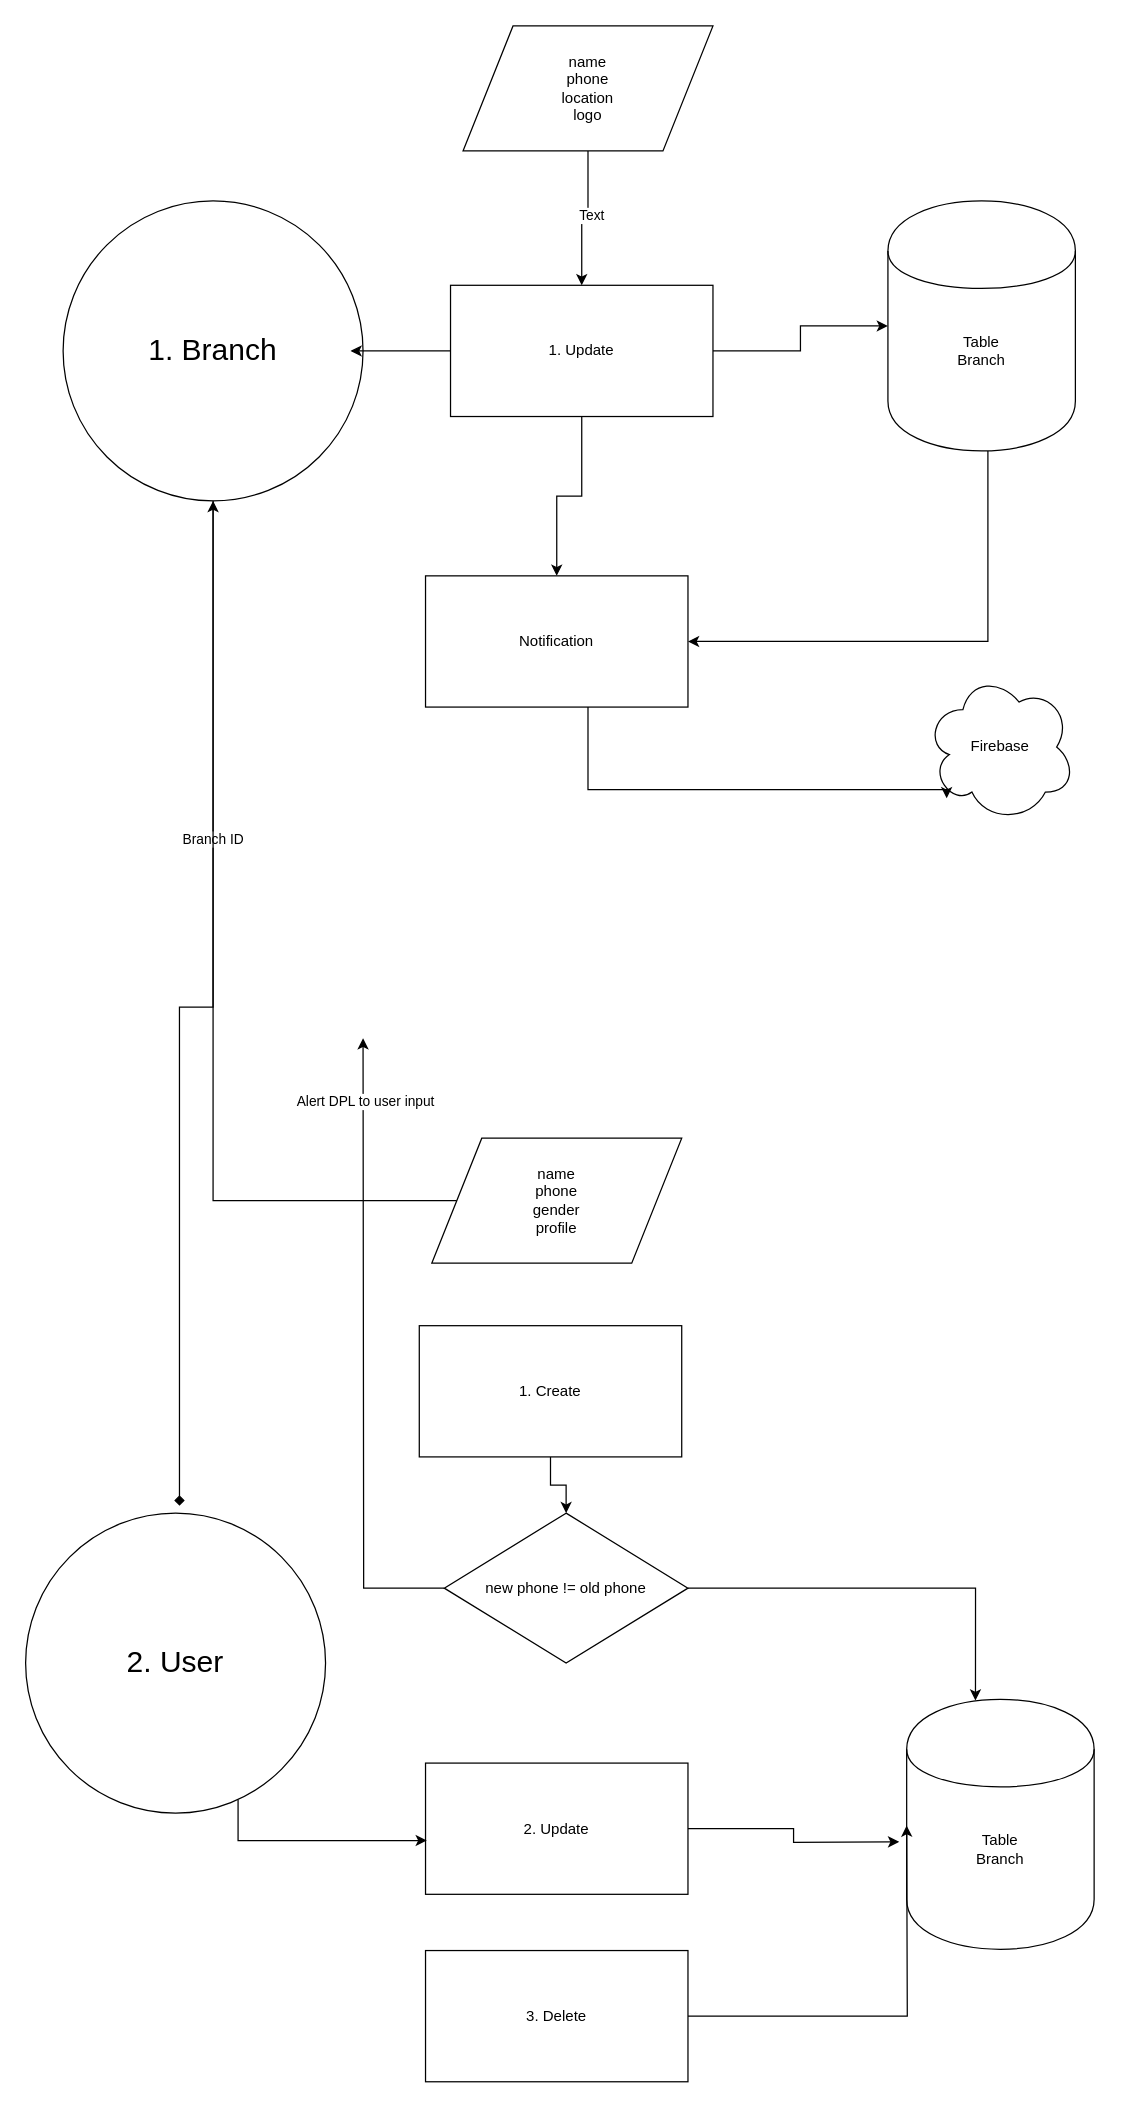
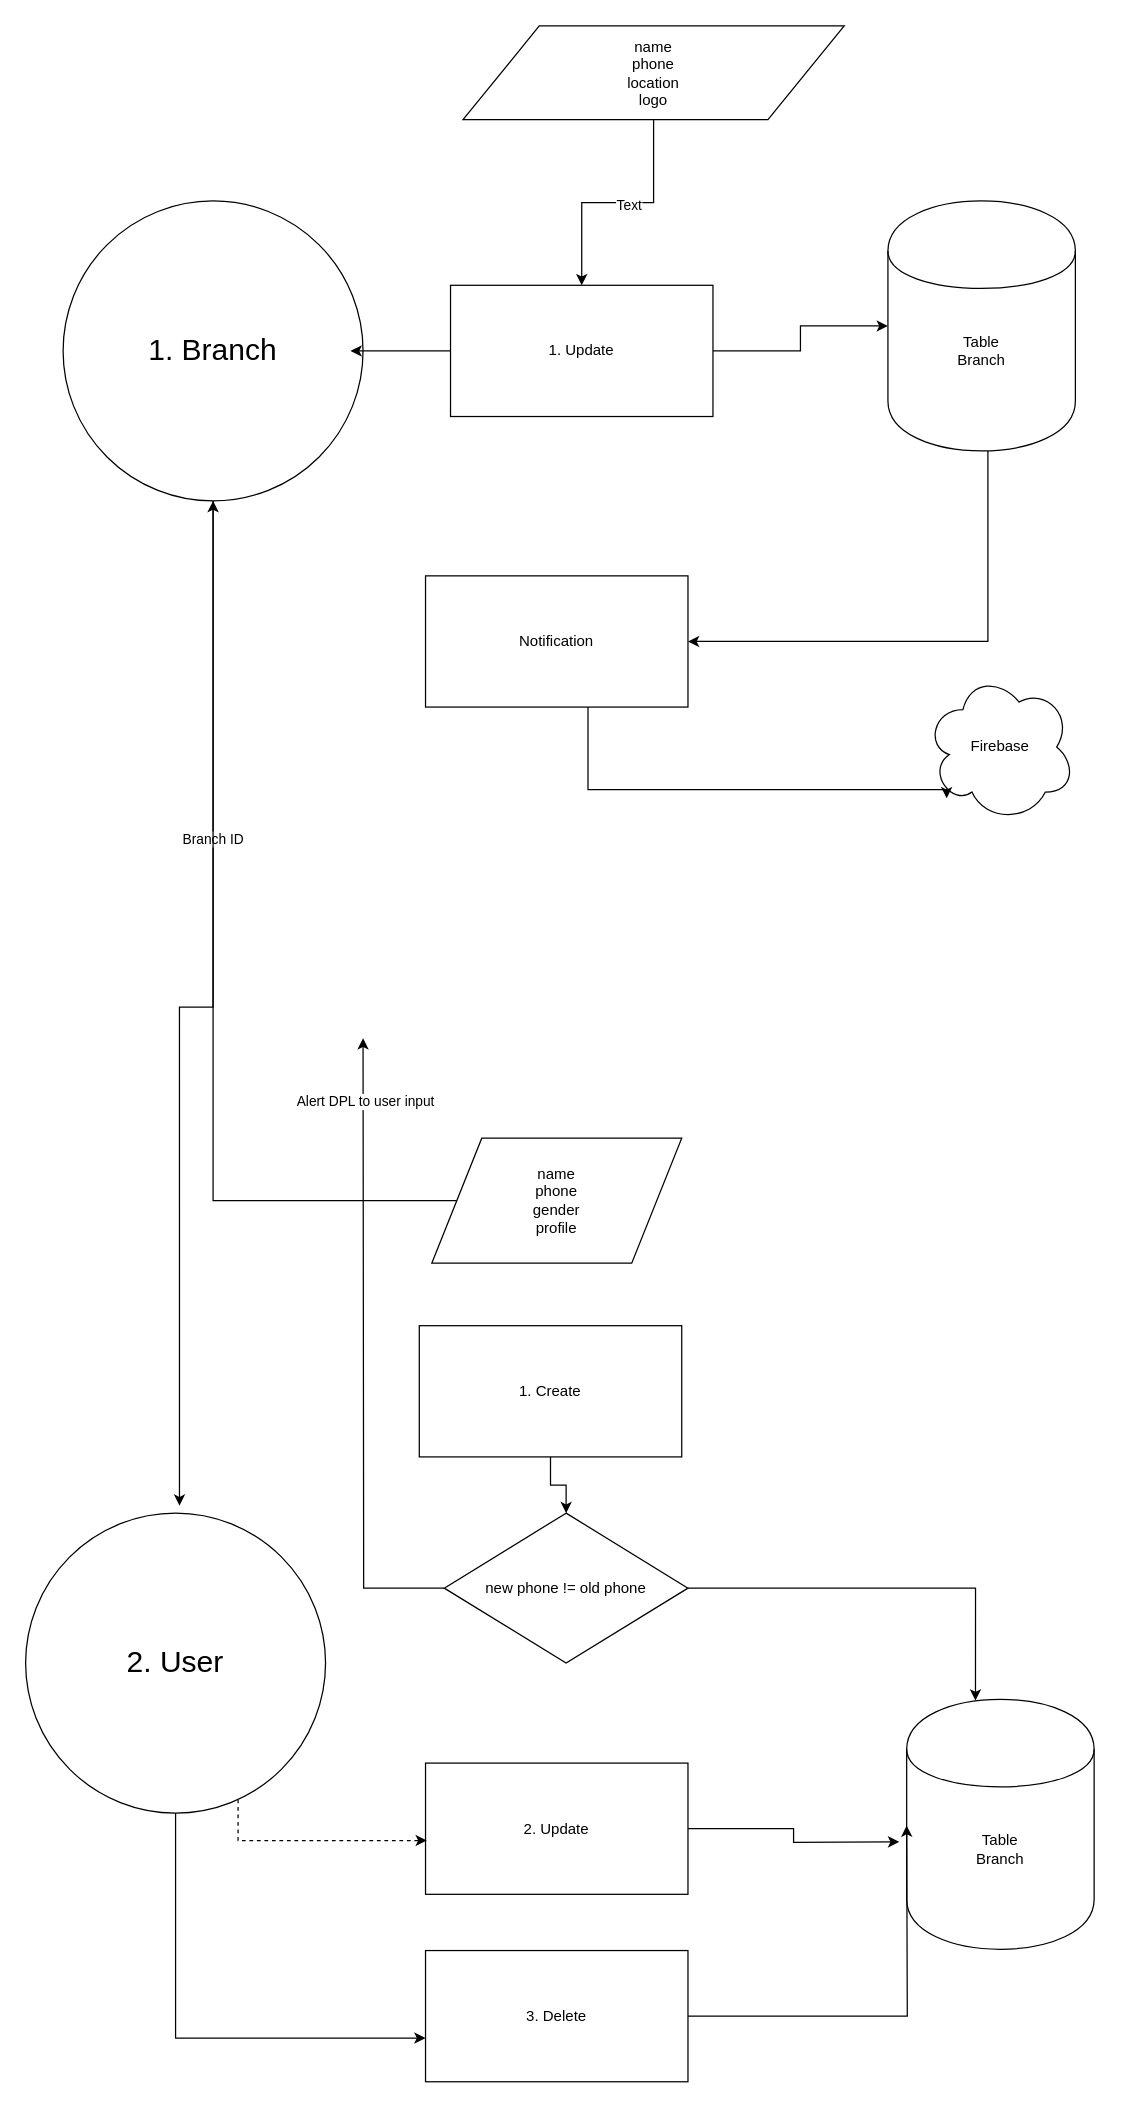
node "name phone location logo": size 250x125 -> 381x94
edge "1. Update" -> "Notification": removed
edge "1. Branch" -> "2. User": arrowhead diamond -> classic
edge "2. User" -> "2. Update": style solid -> dashed
edge "2. User" -> "3. Delete": added
